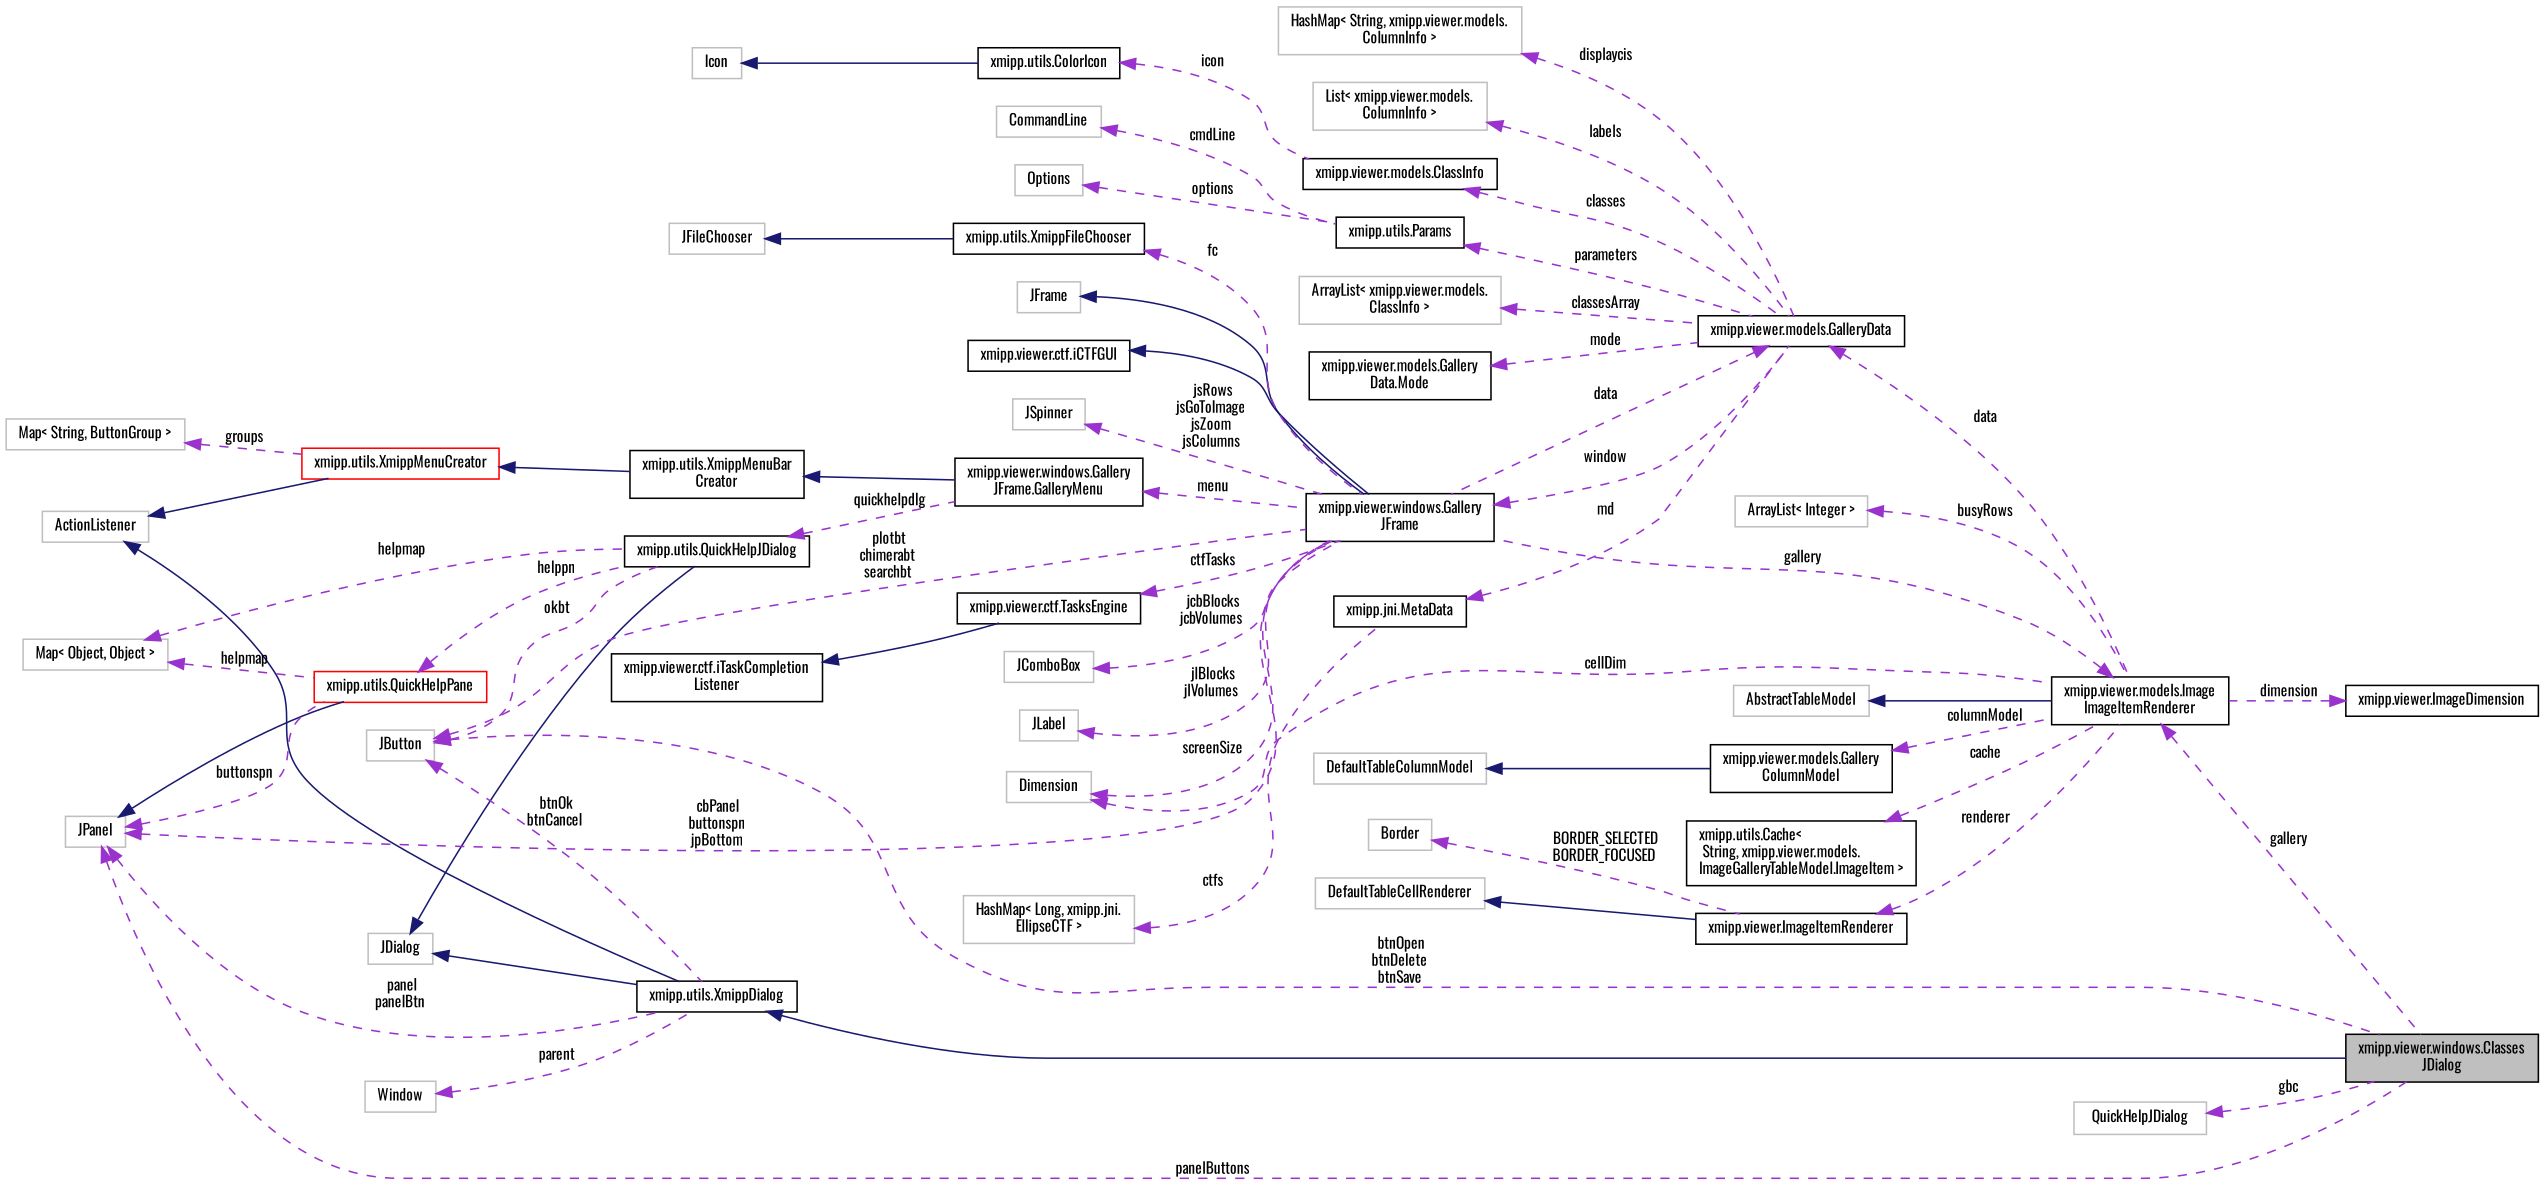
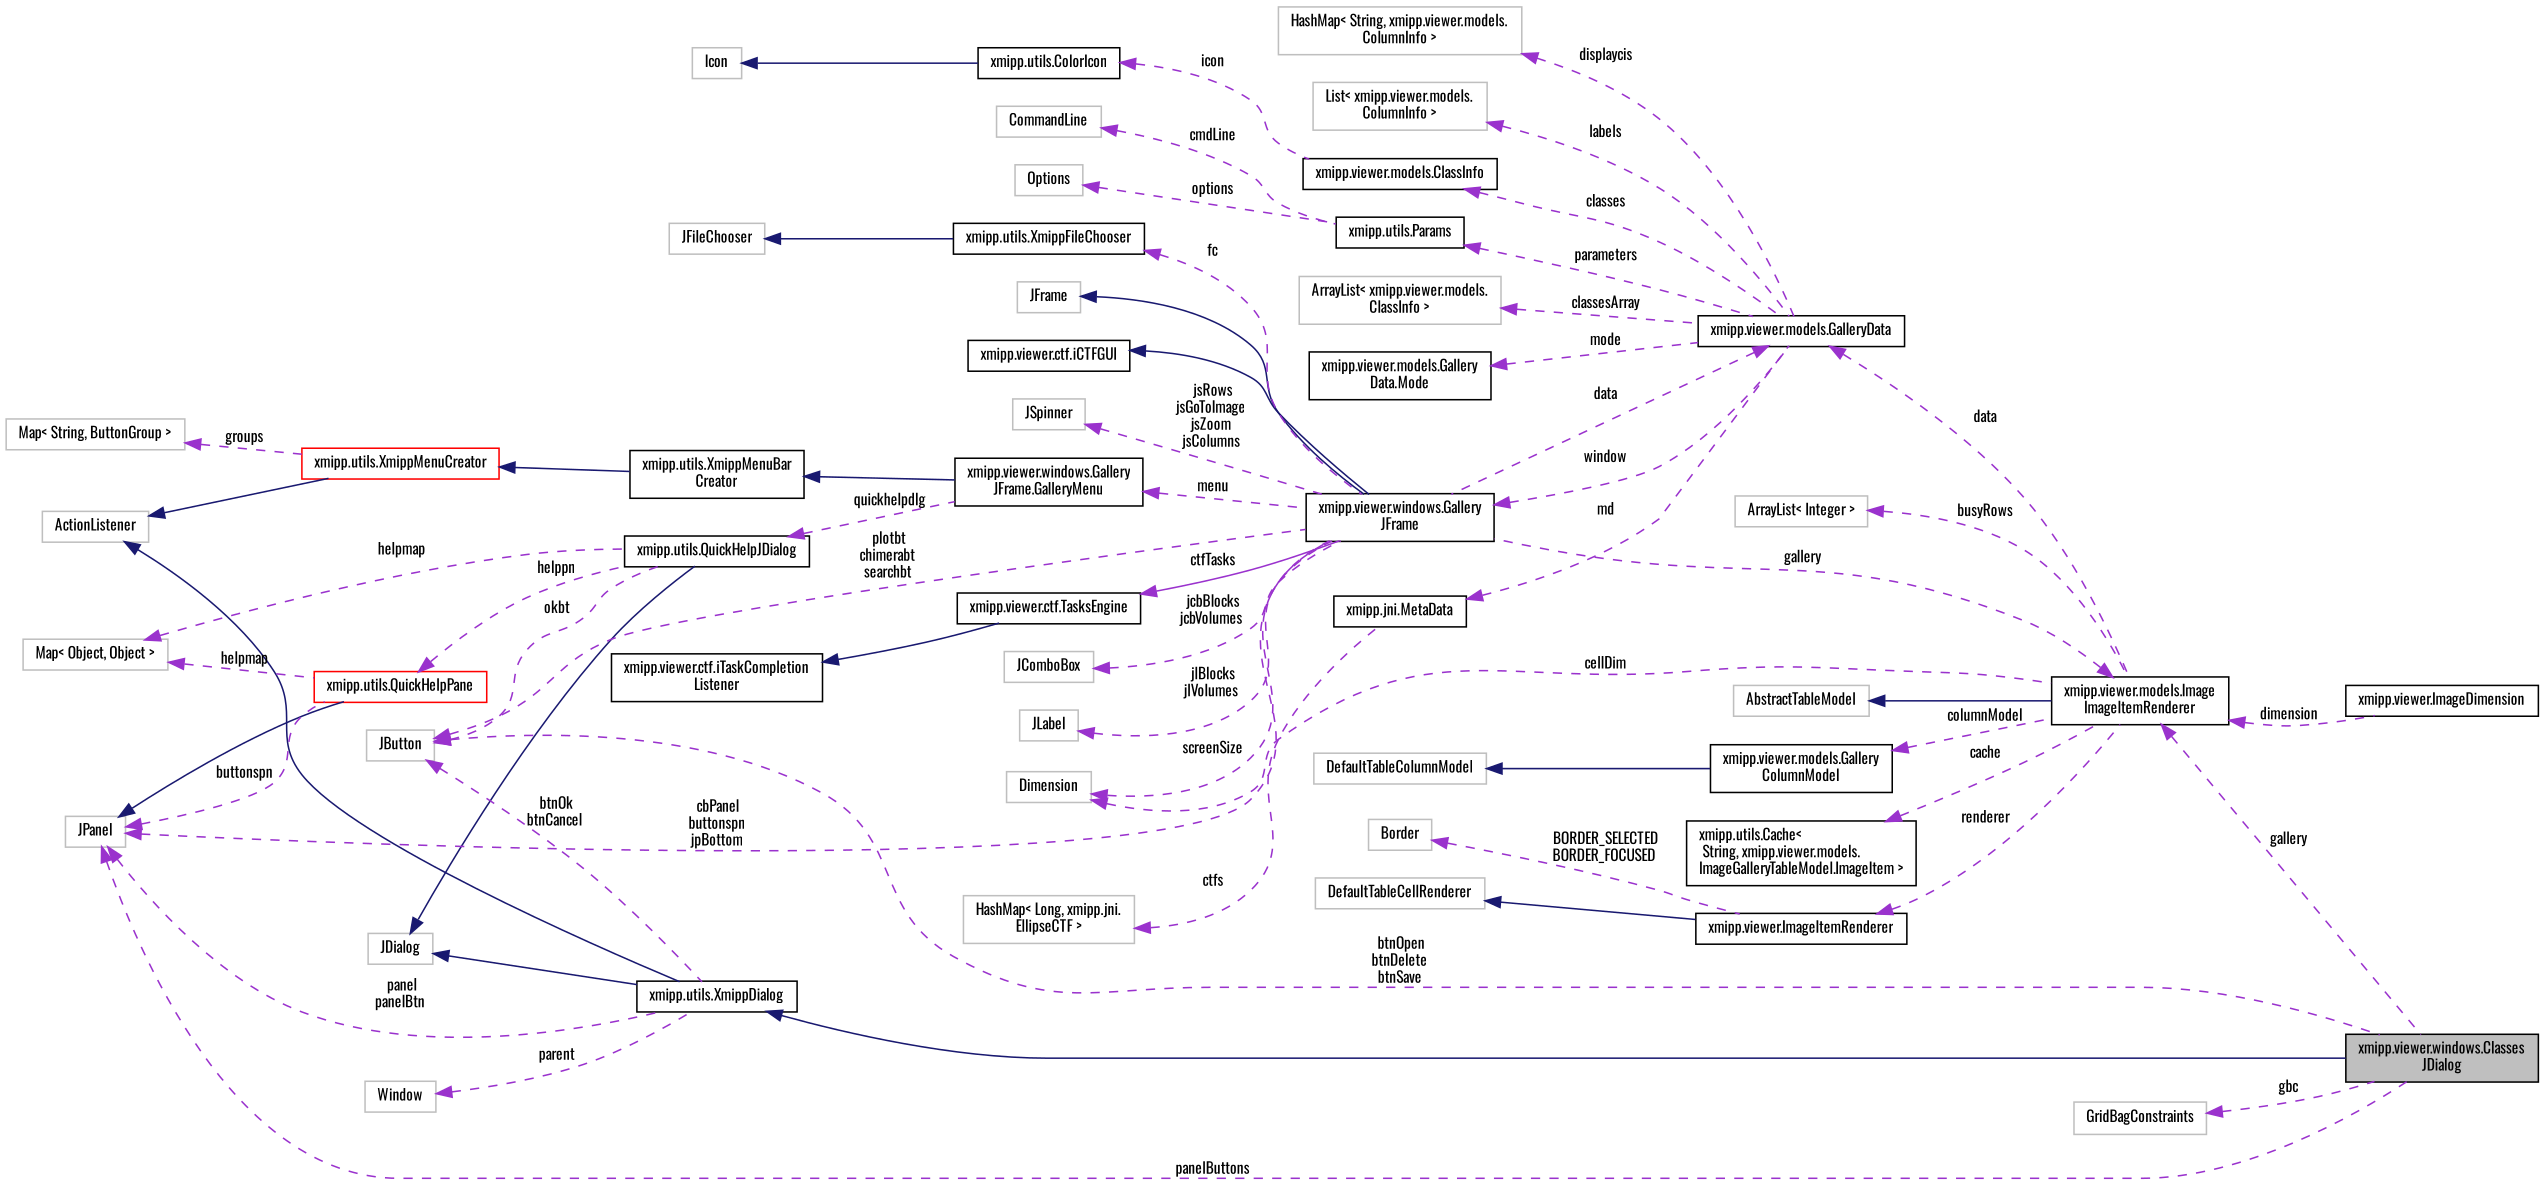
edge "xmipp.viewer.windows.Gallery JFrame" -> "xmipp.viewer.ctf.TasksEngine": style dashed -> solid
edge "xmipp.viewer.models.Image ImageItemRenderer" -> "xmipp.viewer.ImageDimension": reversed
node "QuickHelpJDialog": label "QuickHelpJDialog" -> "GridBagConstraints"
